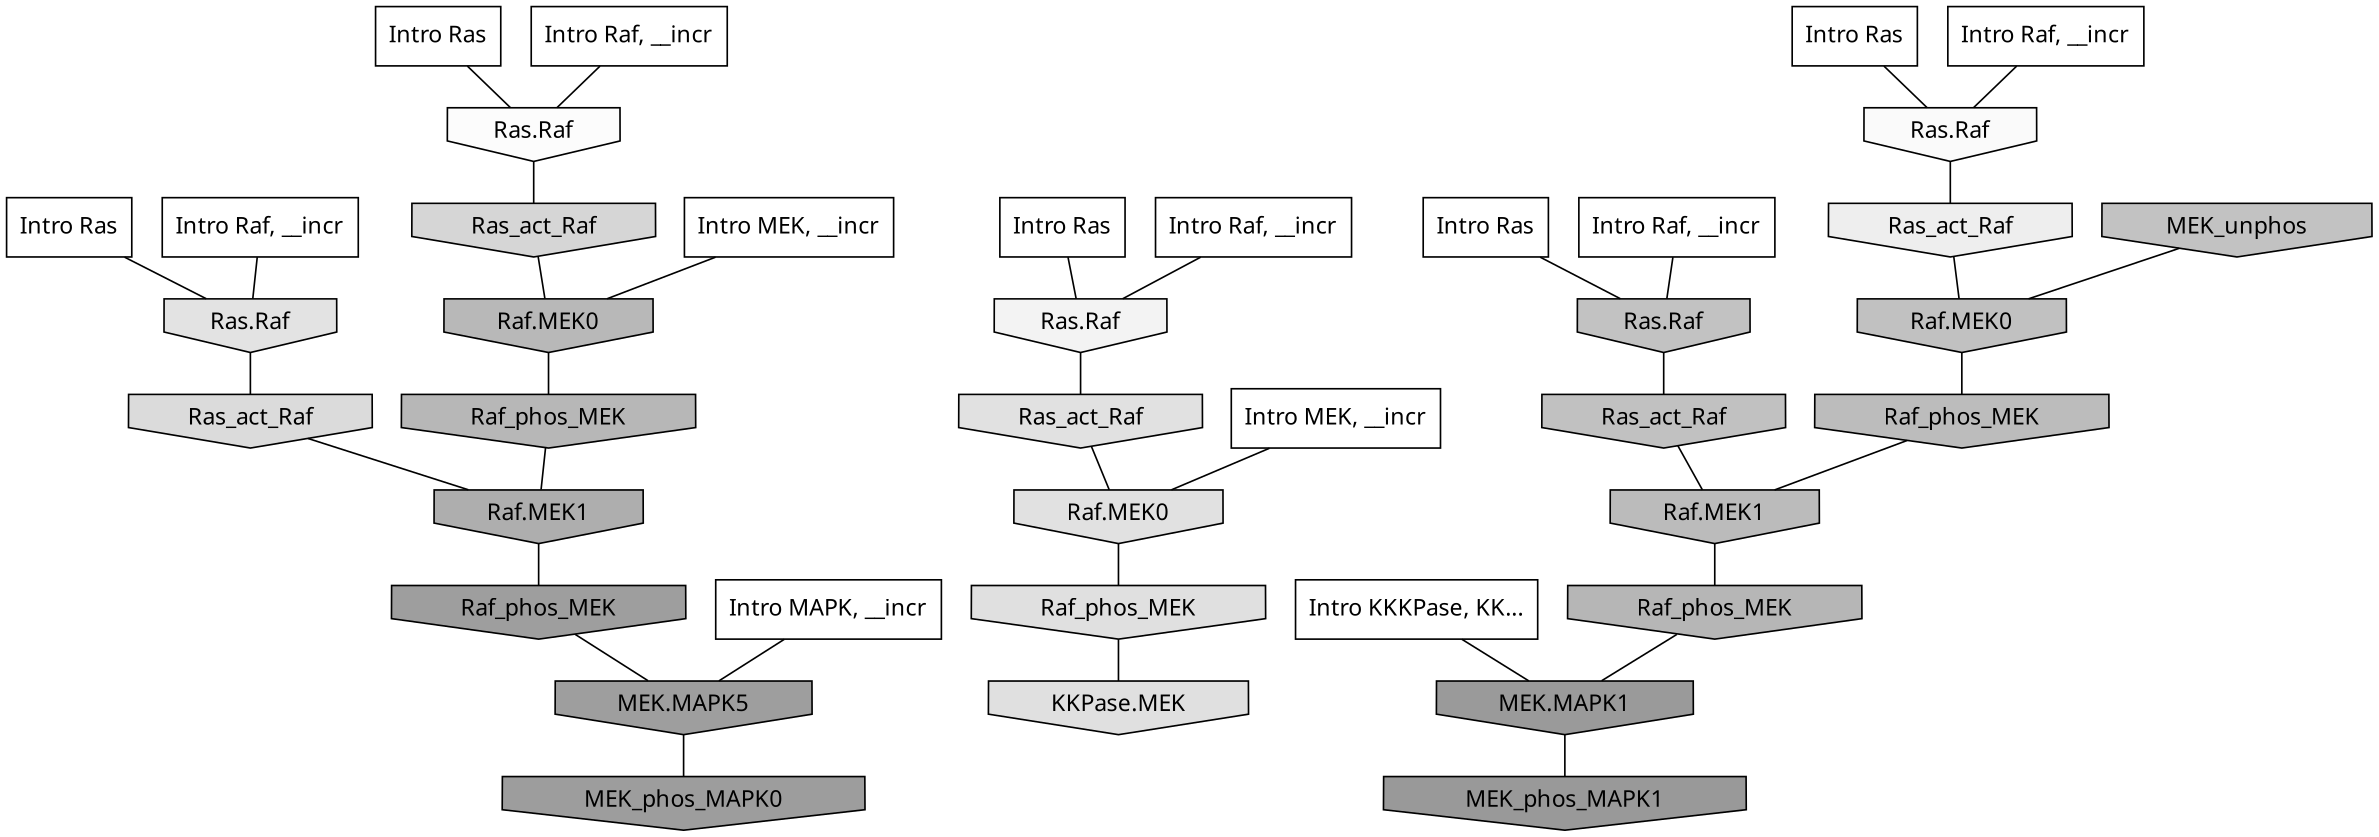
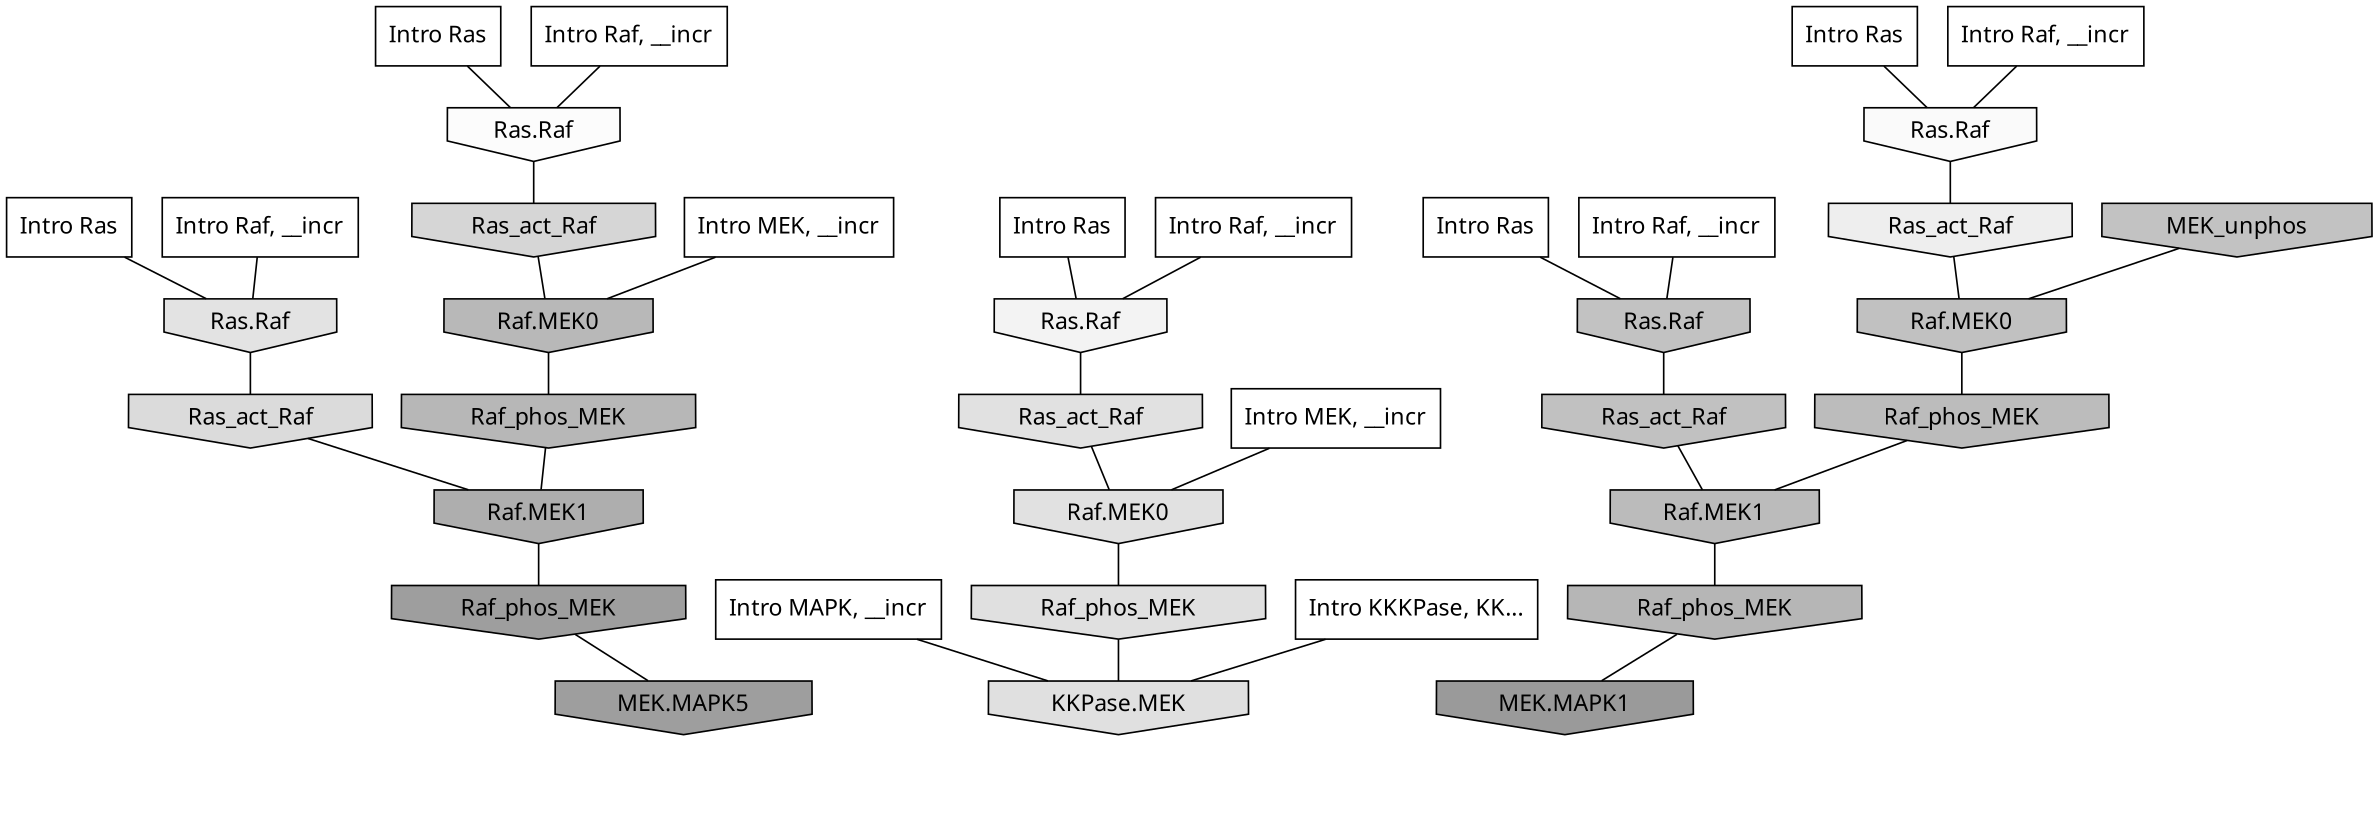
edge "Intro MAPK, __incr" -- "MEK.MAPK5": now "Intro MAPK, __incr" -- "KKPase.MEK"
edge "Intro KKKPase, KK..." -- "MEK.MAPK1": now "Intro KKKPase, KK..." -- "KKPase.MEK"
node "MEK_phos_MAPK0": removed
node "MEK_phos_MAPK1": removed
